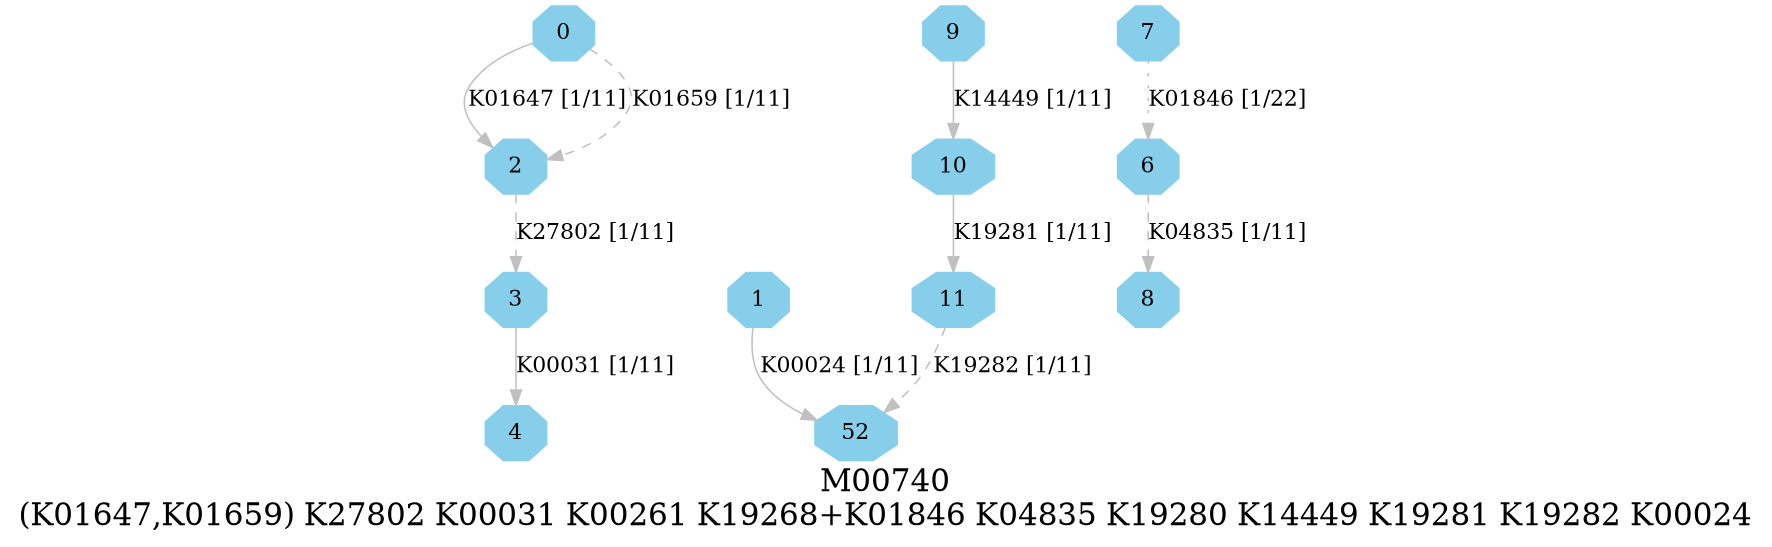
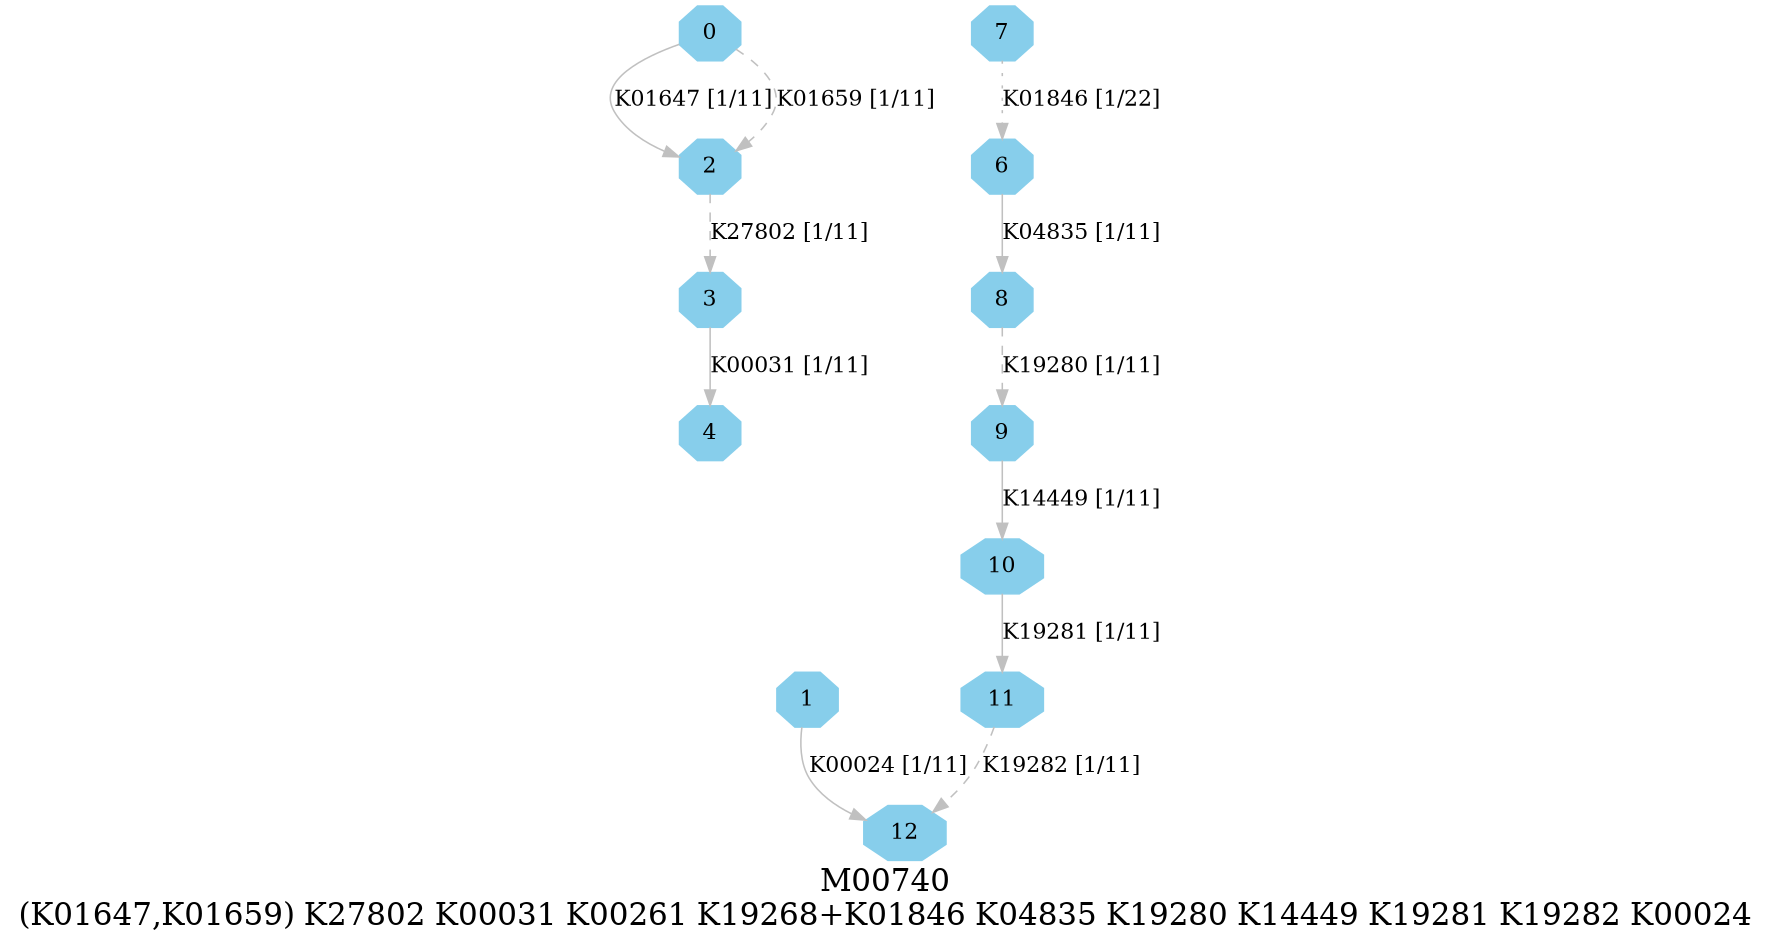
edge "6" -> "8": style dashed -> solid
edge "8" -> "9": added, label "K19280 [1/11]"
node "52": label "52" -> "12"
